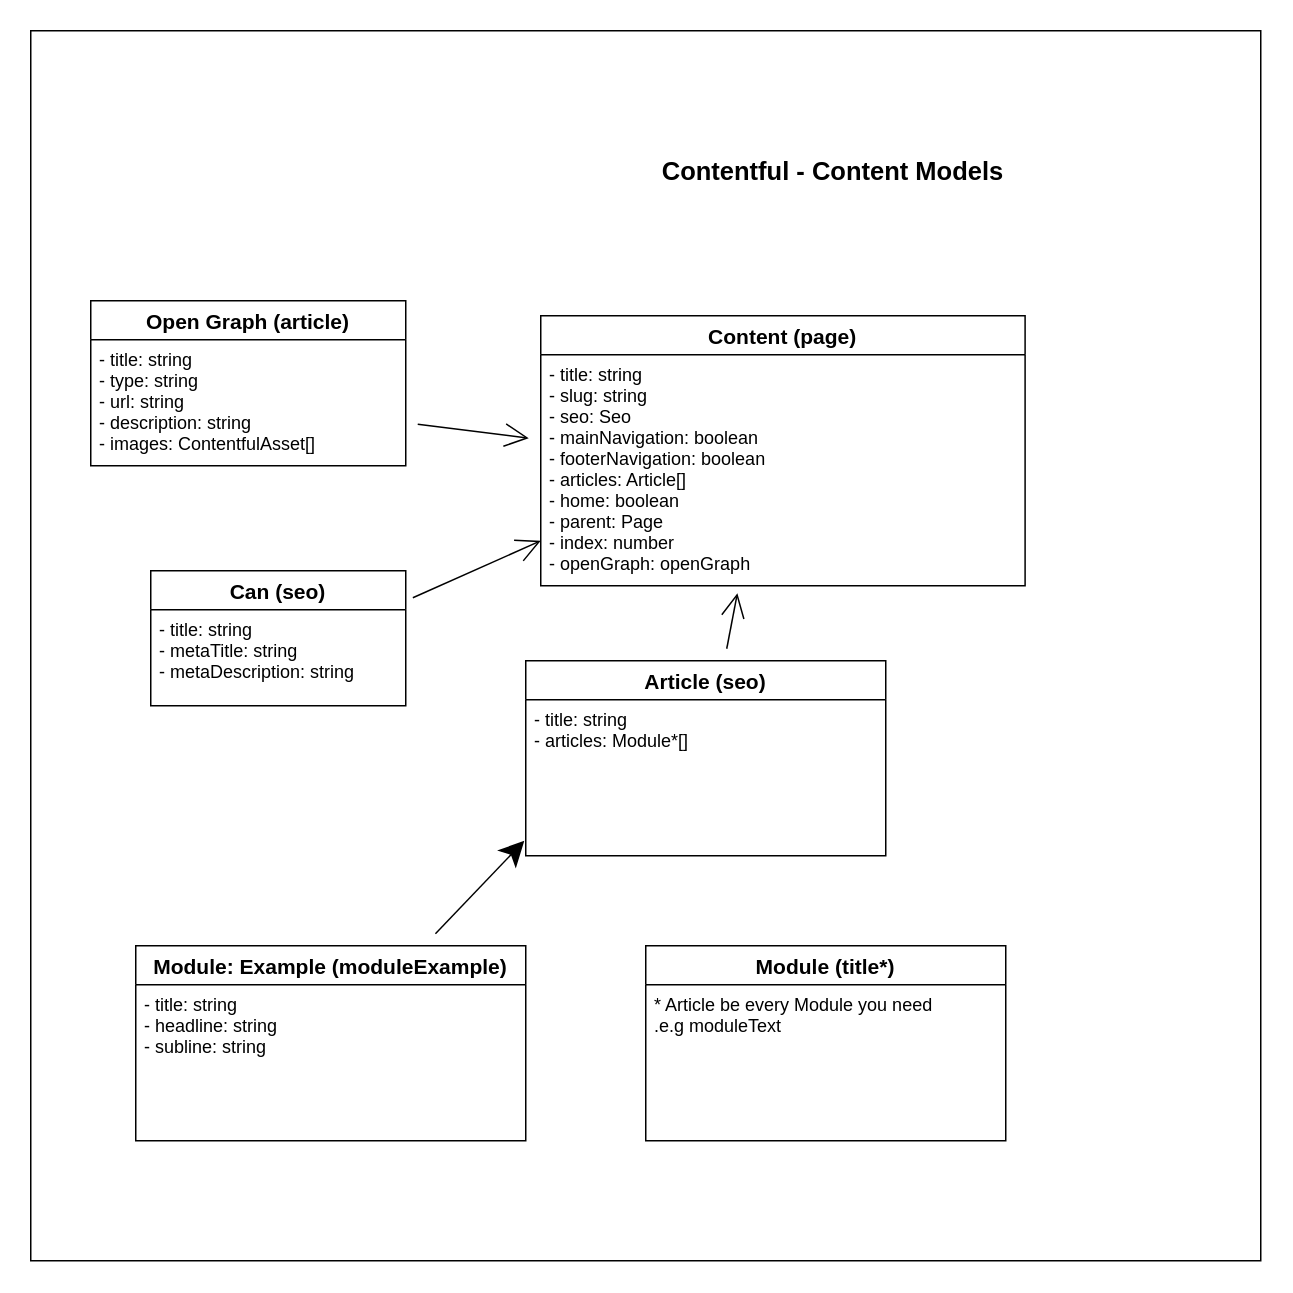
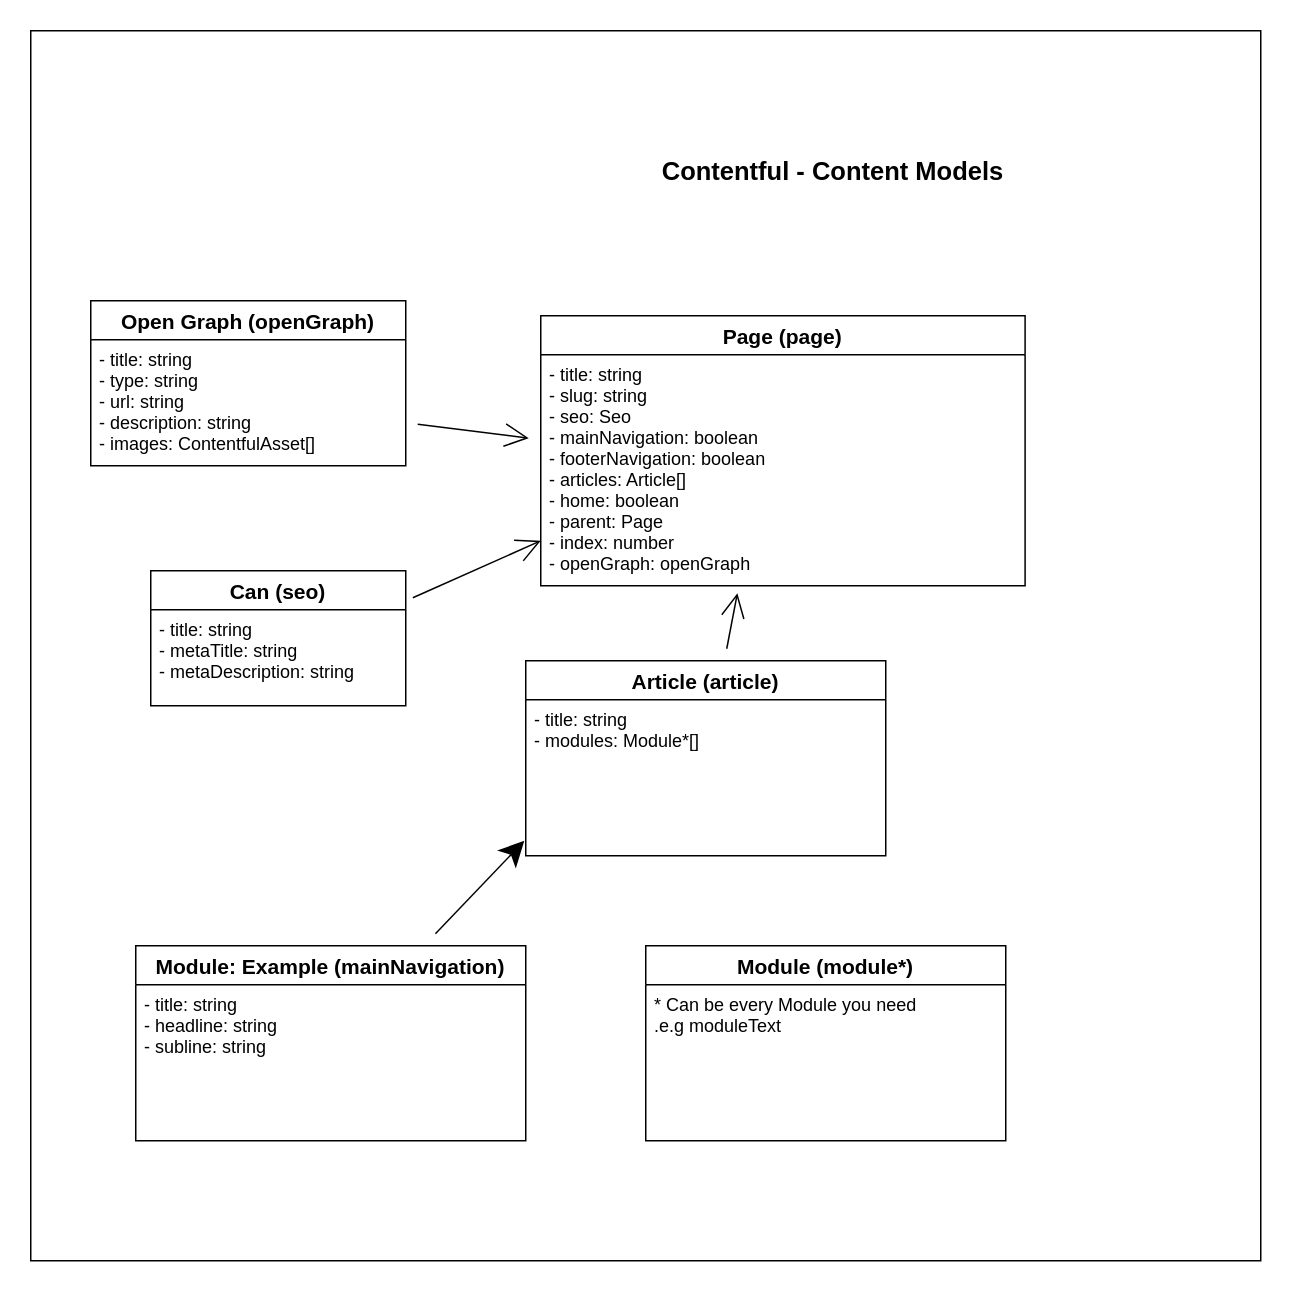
node "Open Graph (article)": label "Open Graph (article)" -> "Open Graph (openGraph)"
node "Content (page)": label "Content (page)" -> "Page (page)"
node "Article (seo)": label "Article (seo)" -> "Article (article)"
node "- title: string - articles: Module*[]": label "- title: string - articles: Module*[]" -> "- title: string - modules: Module*[]"
node "Module: Example (moduleExample)": label "Module: Example (moduleExample)" -> "Module: Example (mainNavigation)"
node "Module (title*)": label "Module (title*)" -> "Module (module*)"
node "* Article be every Module you need .e.g moduleText": label "* Article be every Module you need .e.g moduleText" -> "* Can be every Module you need .e.g moduleText"
